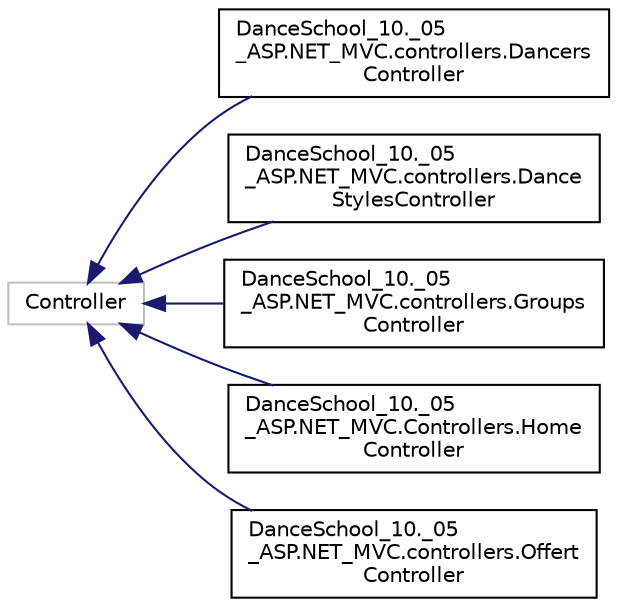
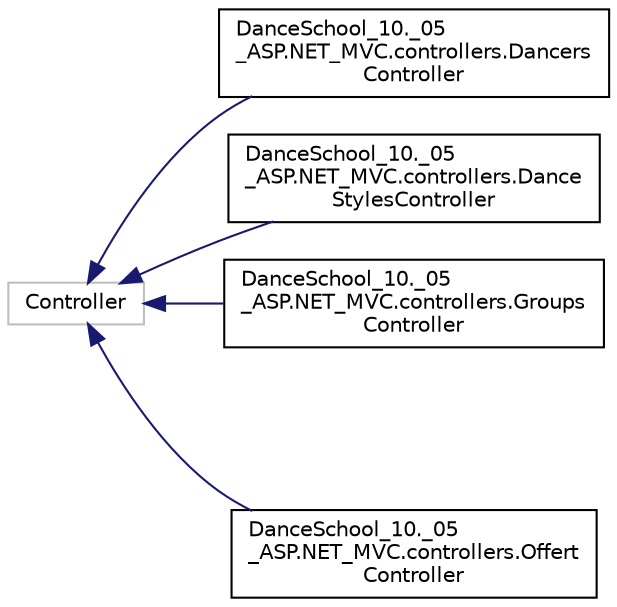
node "DanceSchool_10._05 _ASP.NET_MVC.Controllers.Home Controller": removed
